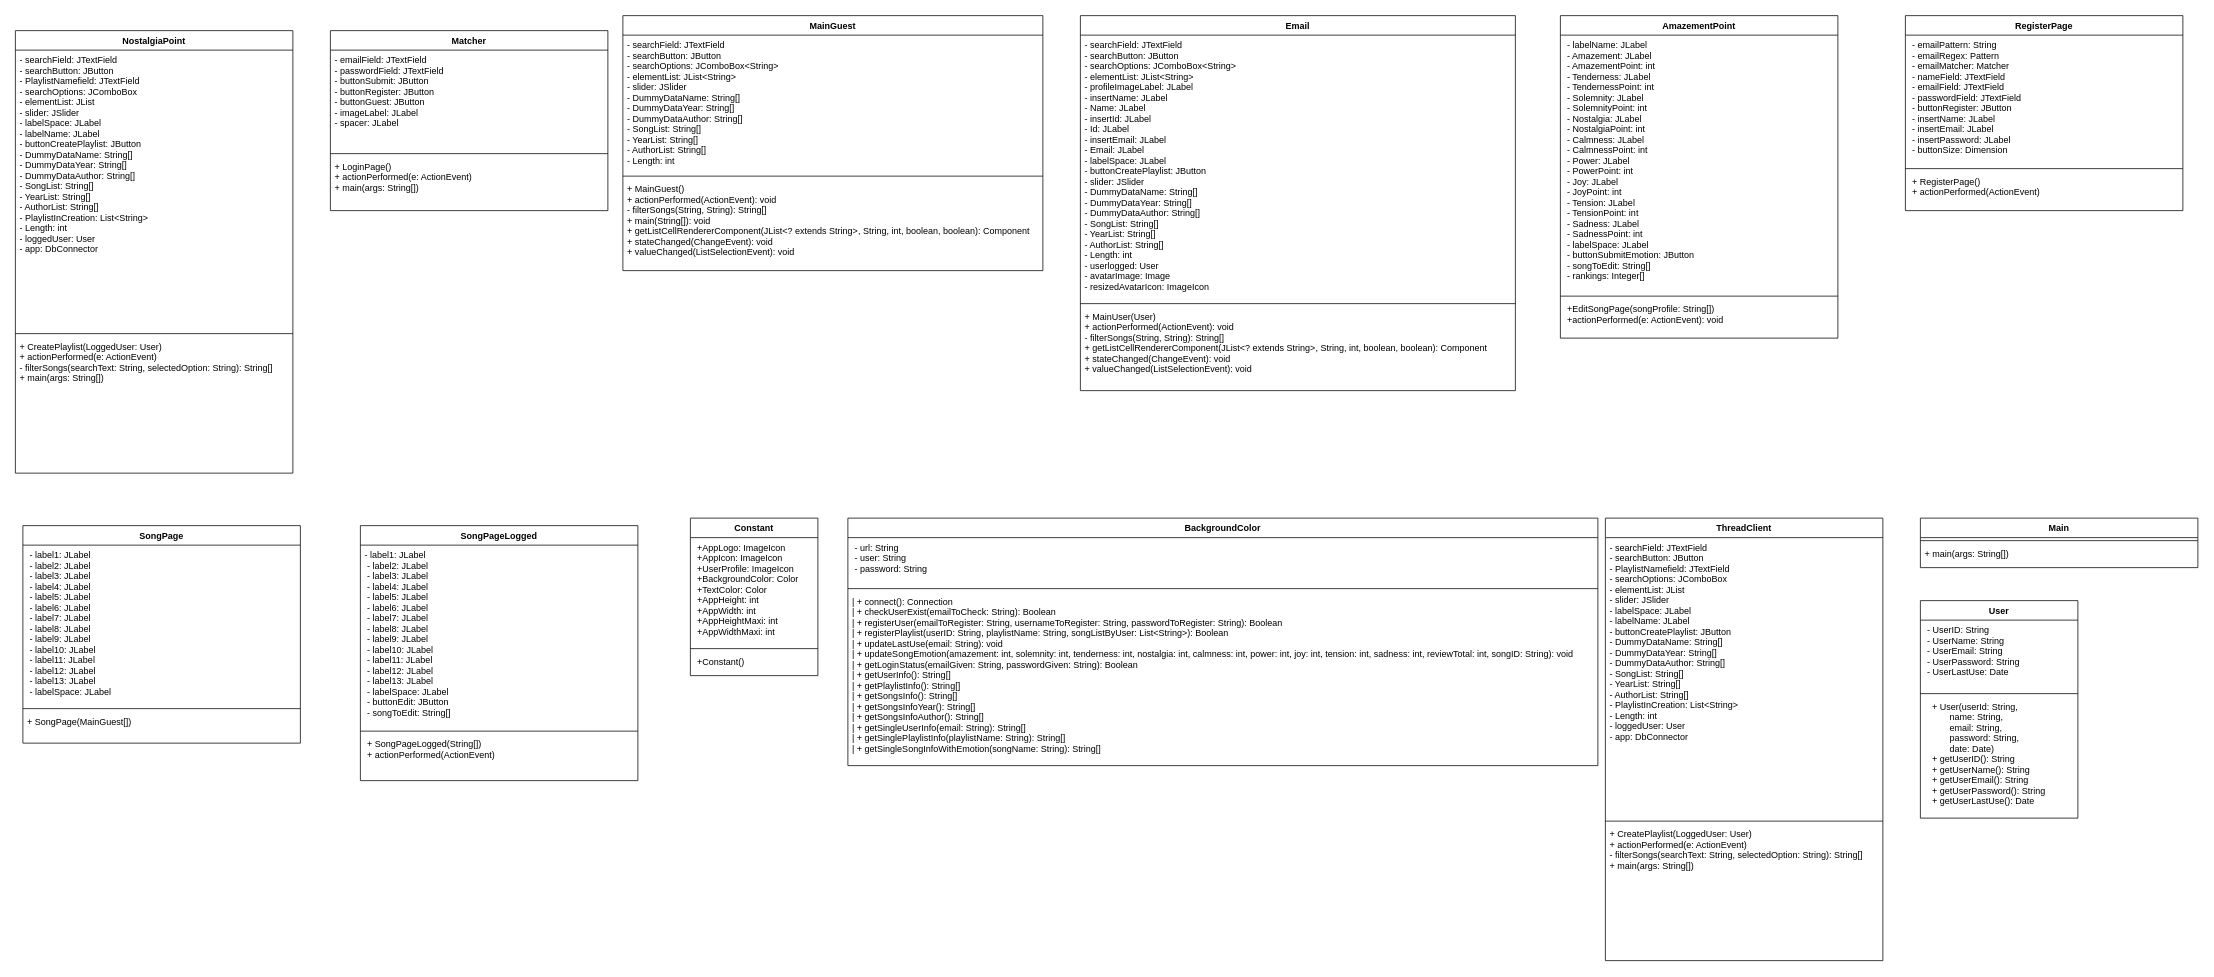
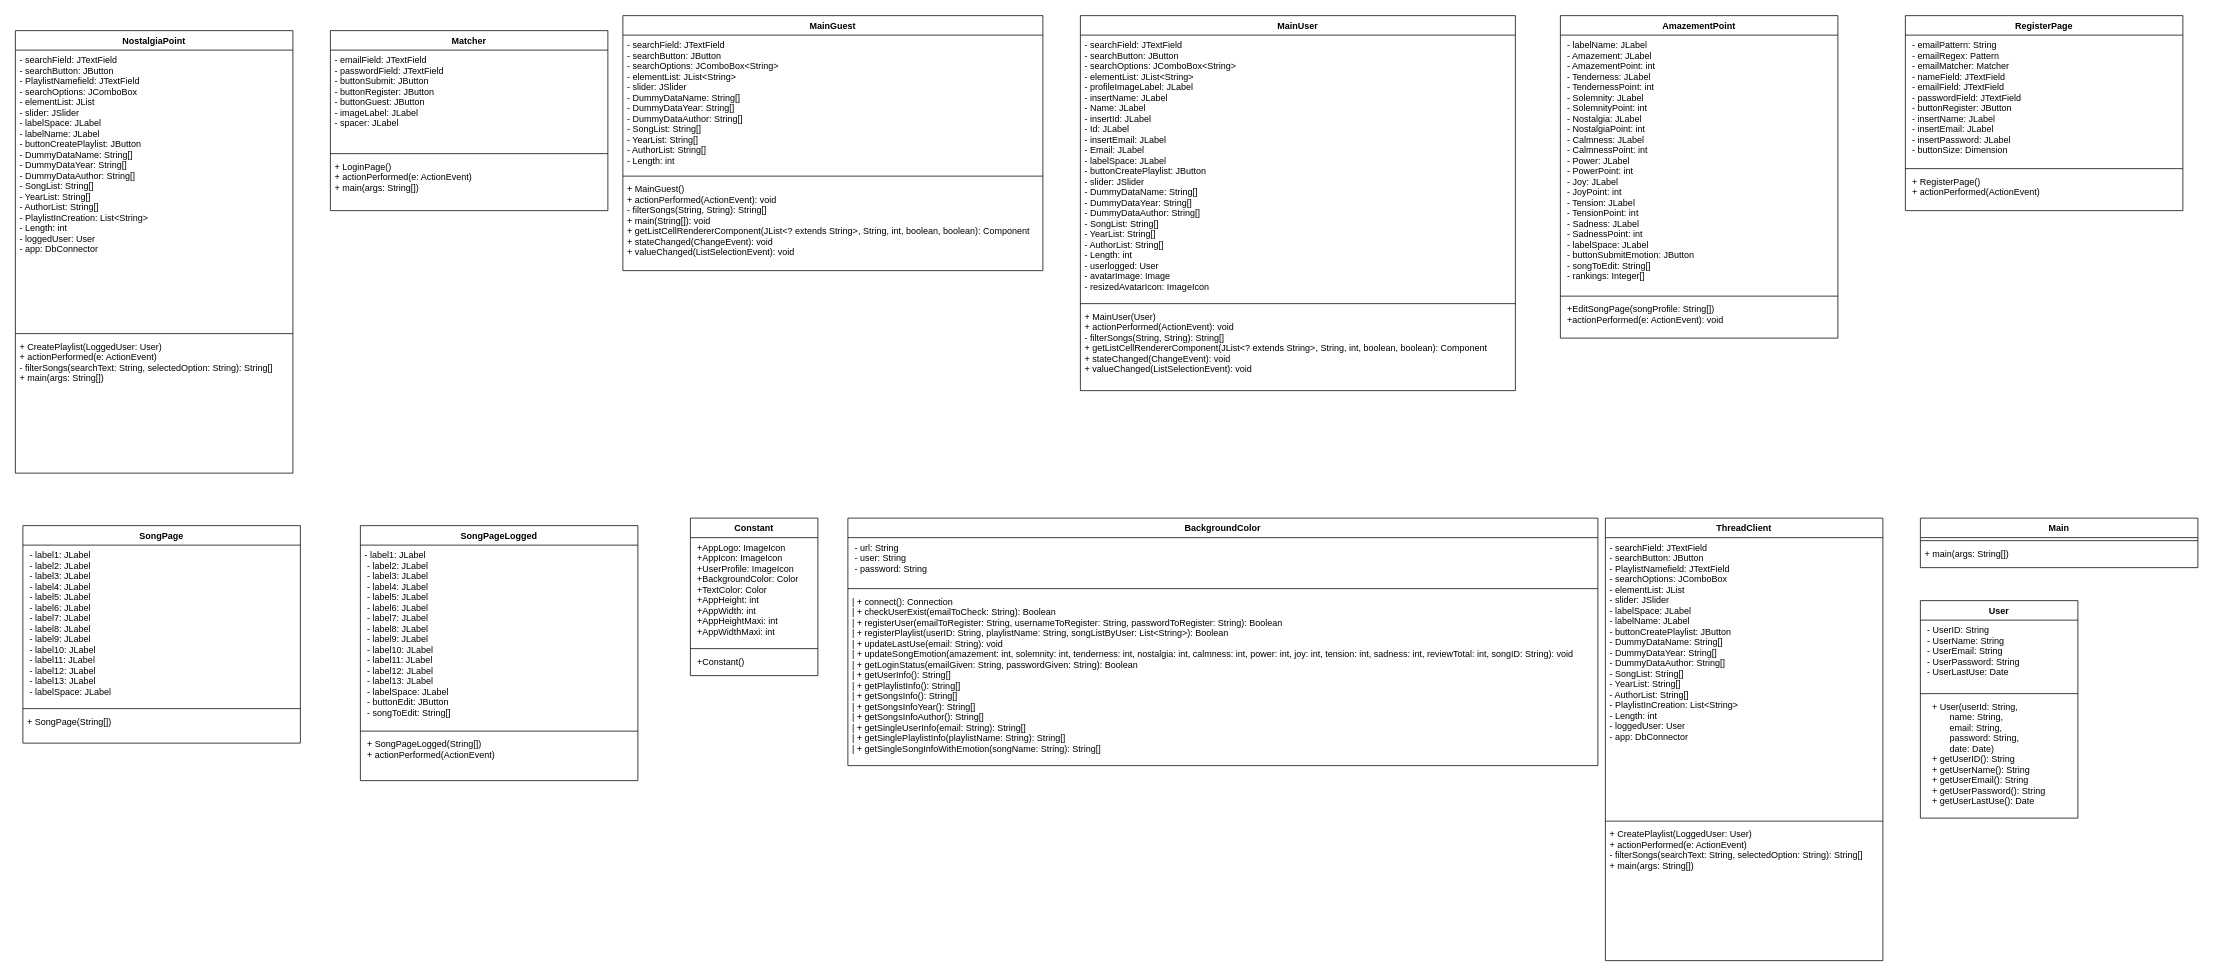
node "Email": label "Email" -> "MainUser"
node "+ SongPage(MainGuest[])": label "+ SongPage(MainGuest[])" -> "+ SongPage(String[])"
